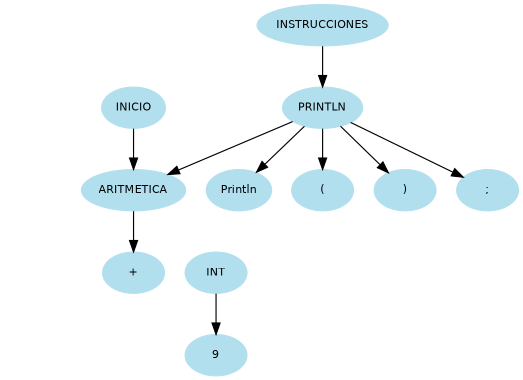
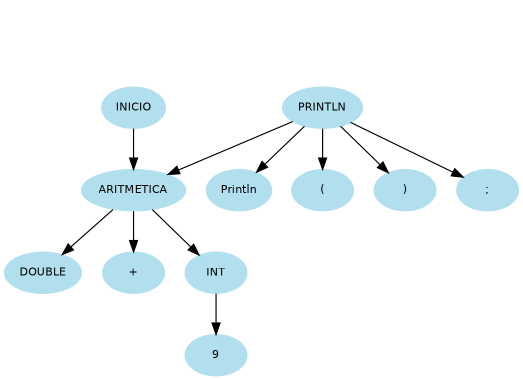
node "INSTRUCCIONES": removed
edge "ARITMETICA" -> "INT": added
node "DOUBLE": added
